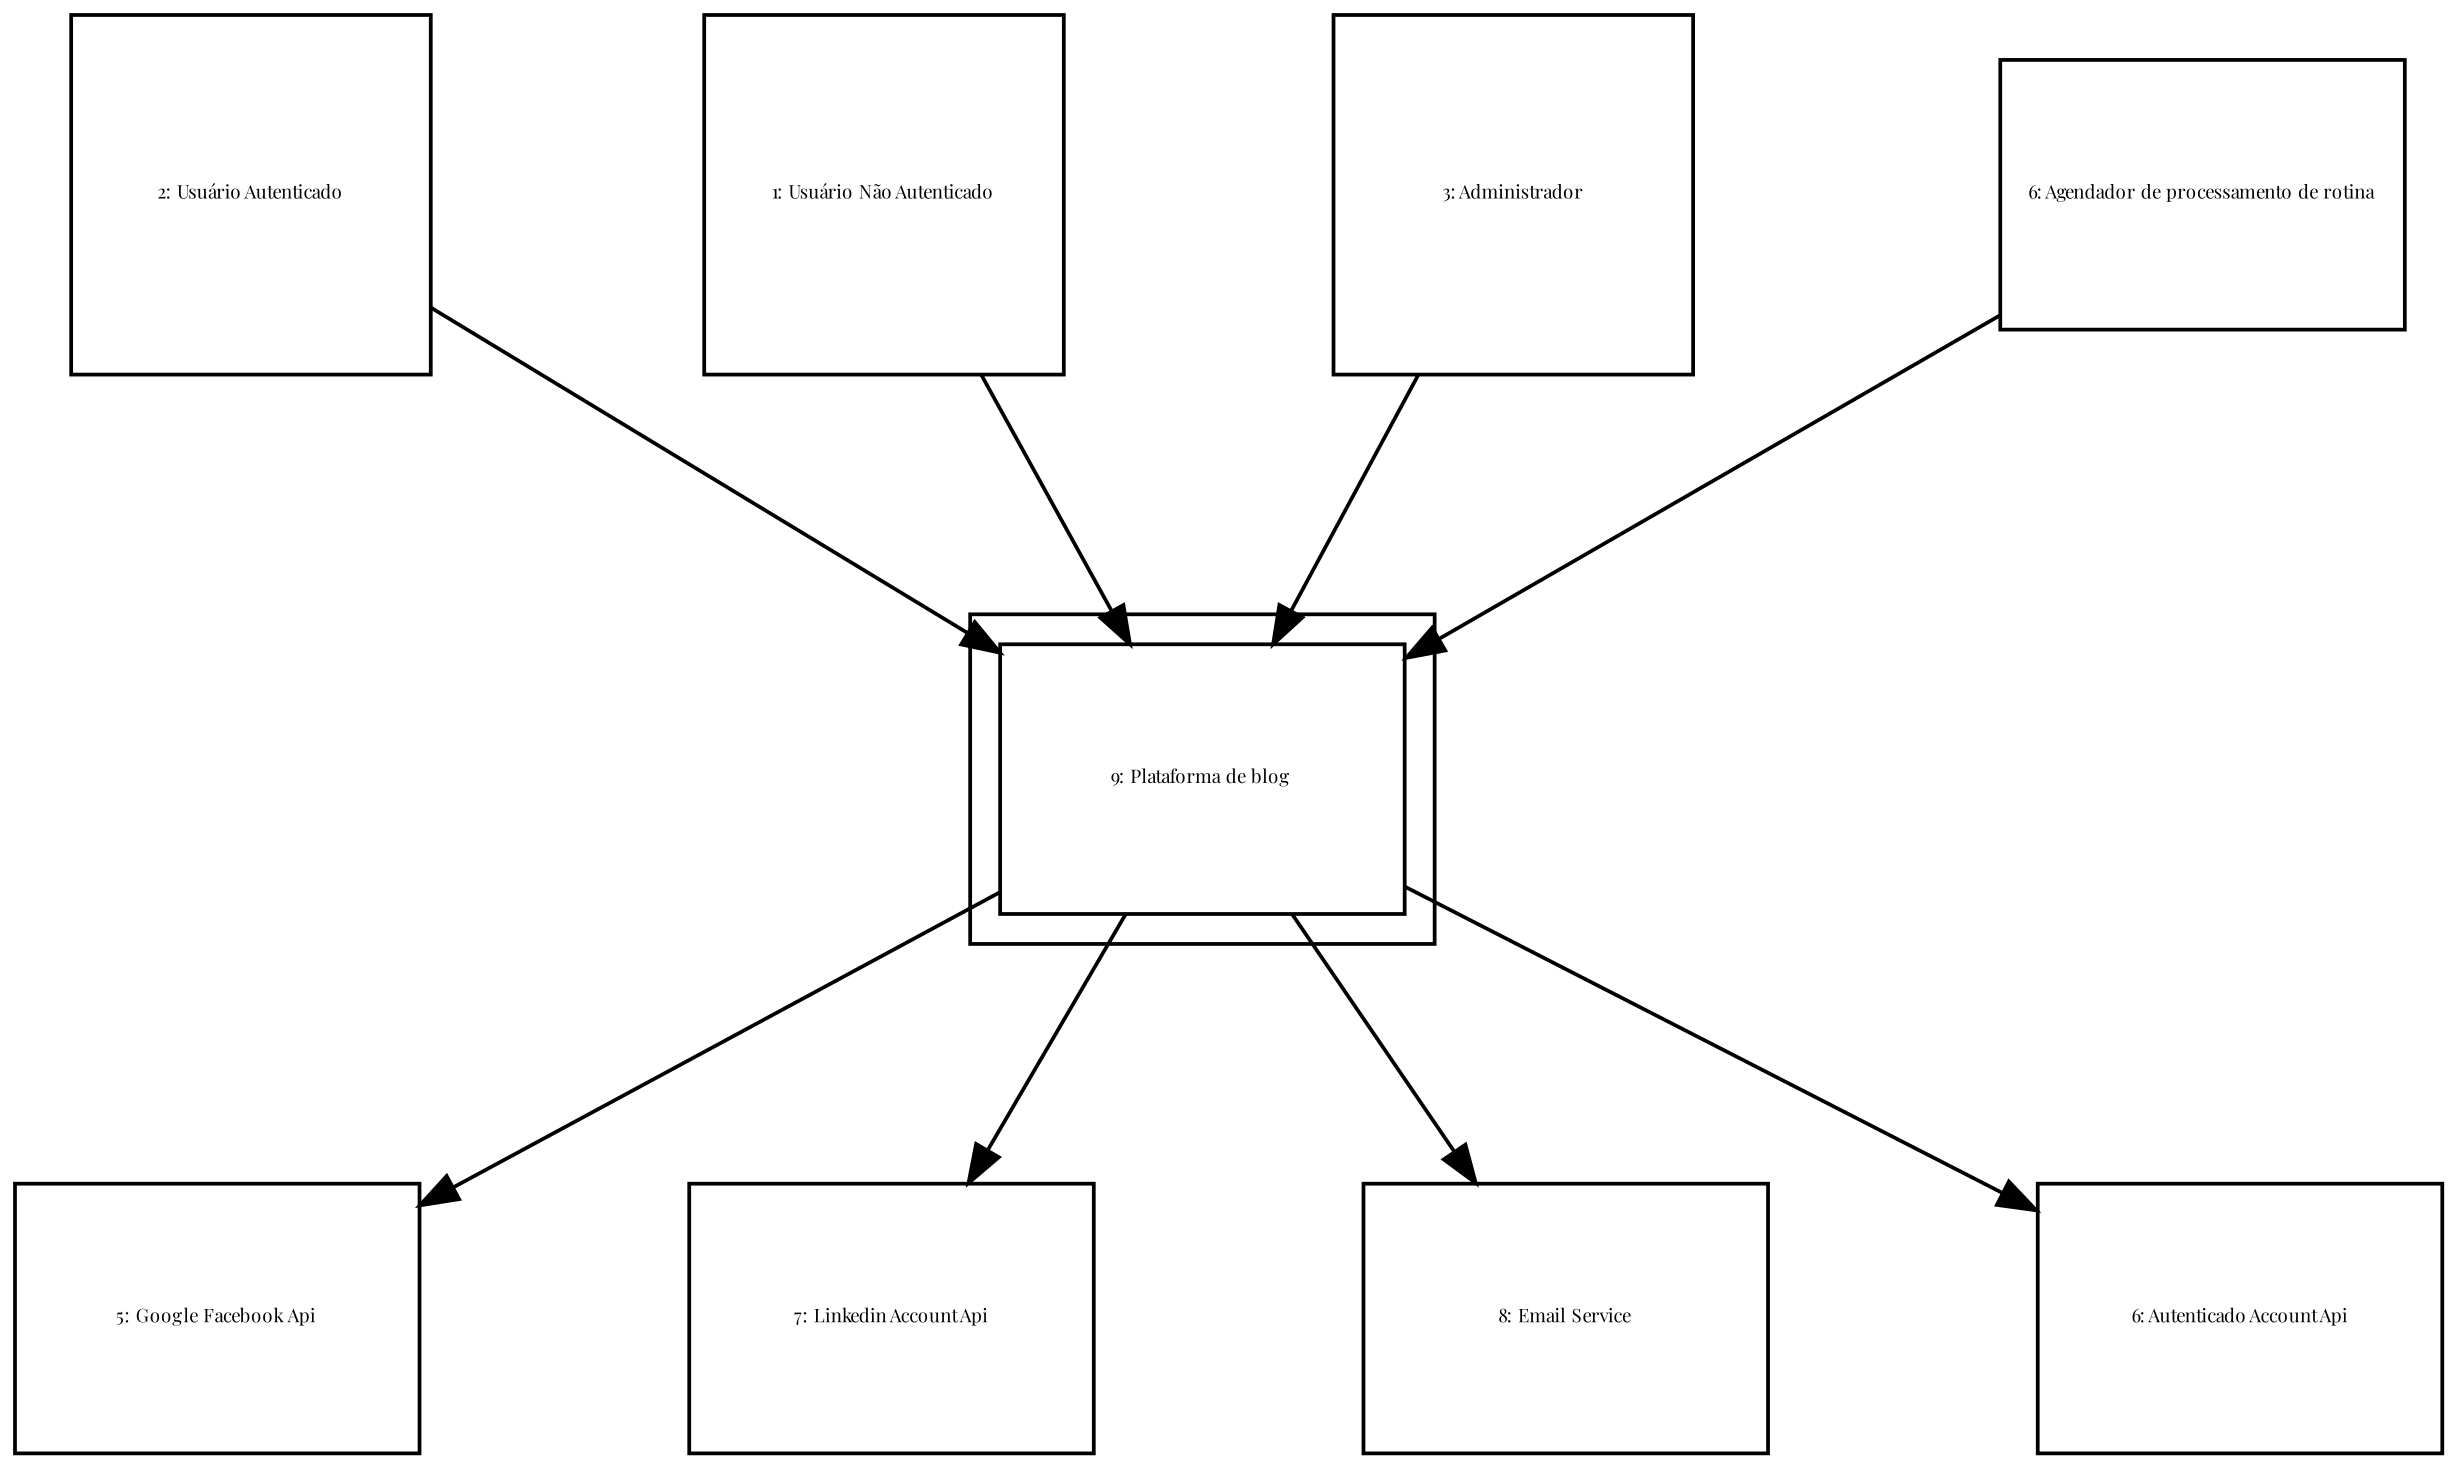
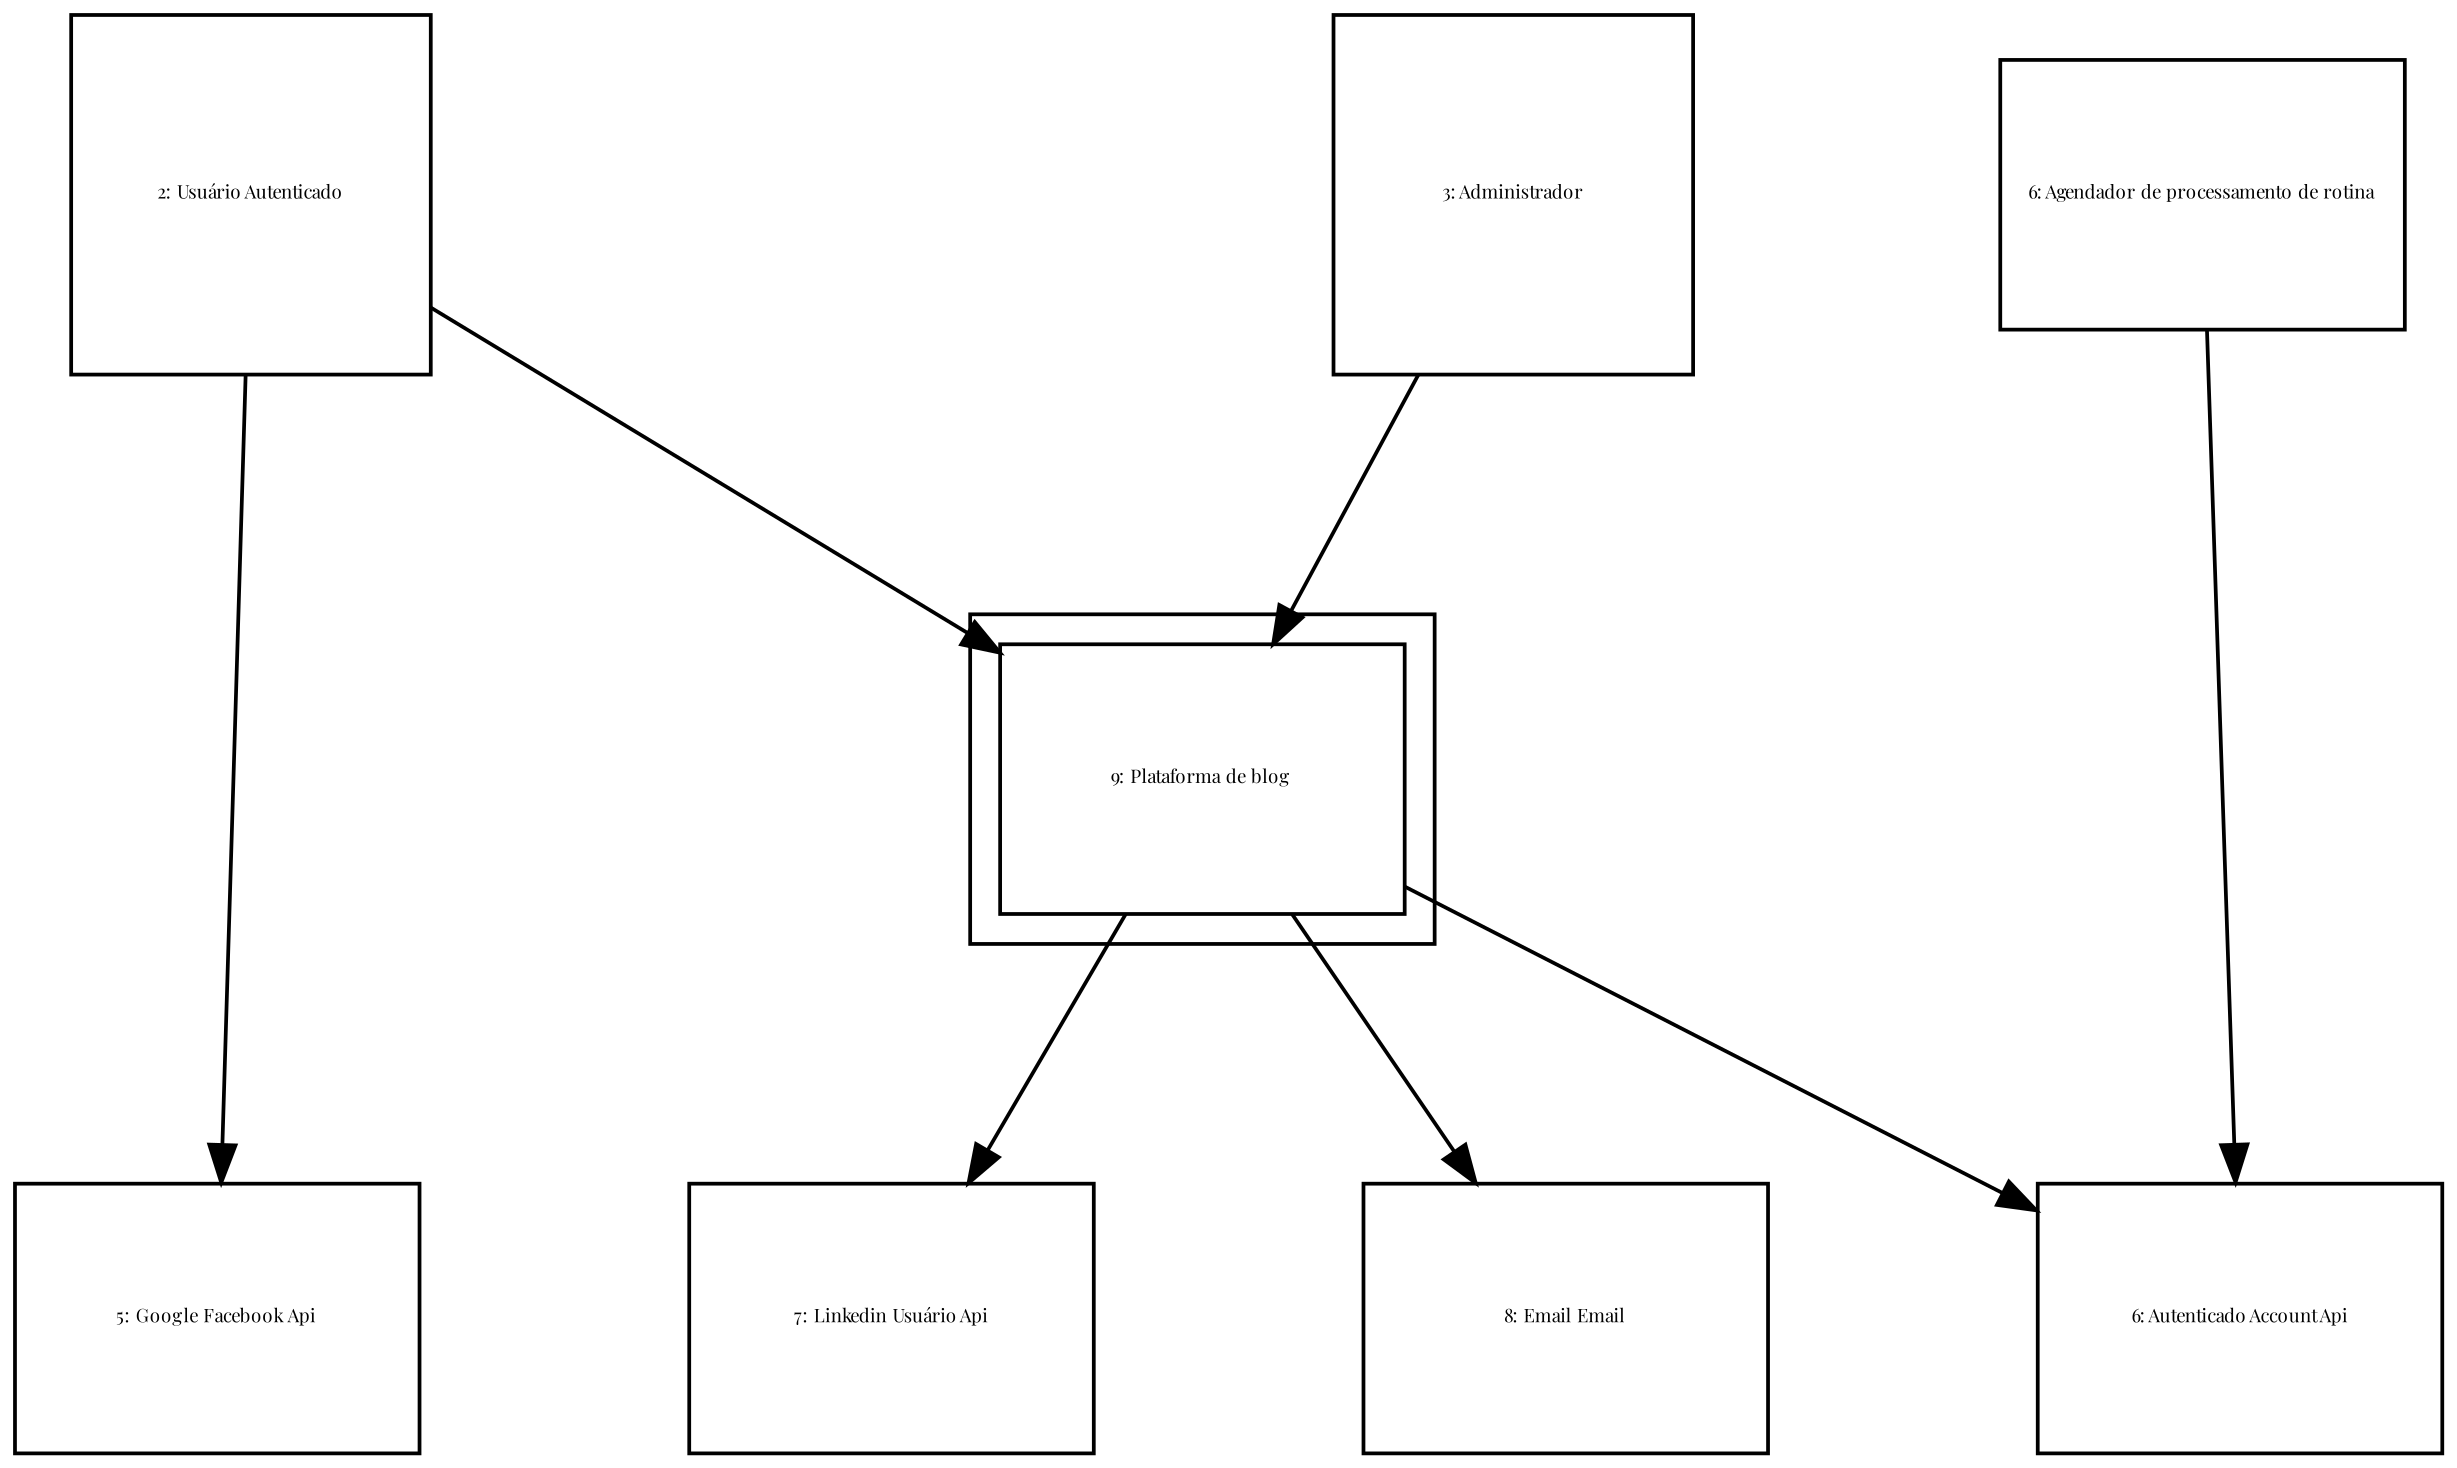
node "1: Usuário Não Autenticado": removed
edge "6: Agendador de processamento de rotina" -> "9: Plataforma de blog": now "6: Agendador de processamento de rotina" -> "6: Autenticado Account Api"
edge "9: Plataforma de blog" -> "5: Google Facebook Api": now "2: Usuário Autenticado" -> "5: Google Facebook Api"
node "7: Linkedin Account Api": label "7: Linkedin Account Api" -> "7: Linkedin Usuário Api"
node "8: Email Service": label "8: Email Service" -> "8: Email Email"
